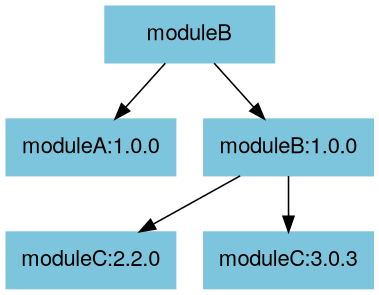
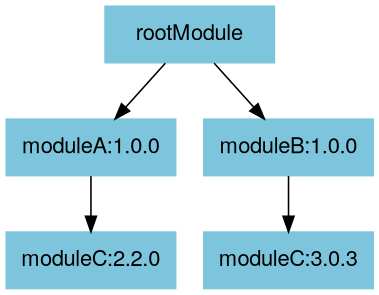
node "moduleB": label "moduleB" -> "rootModule"
edge "moduleB:1.0.0" -> "moduleC:2.2.0": now "moduleA:1.0.0" -> "moduleC:2.2.0"
